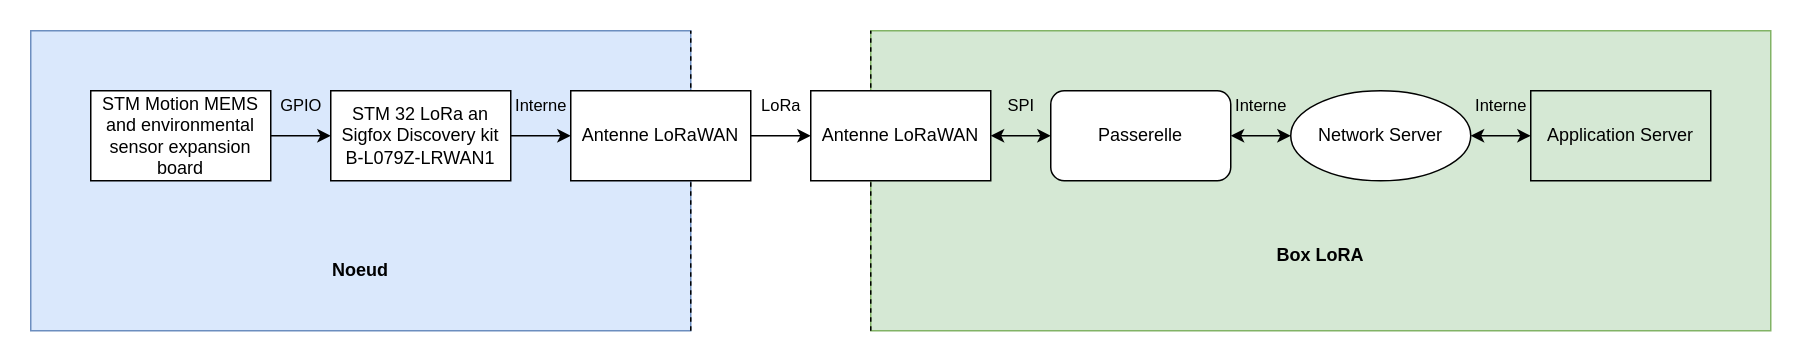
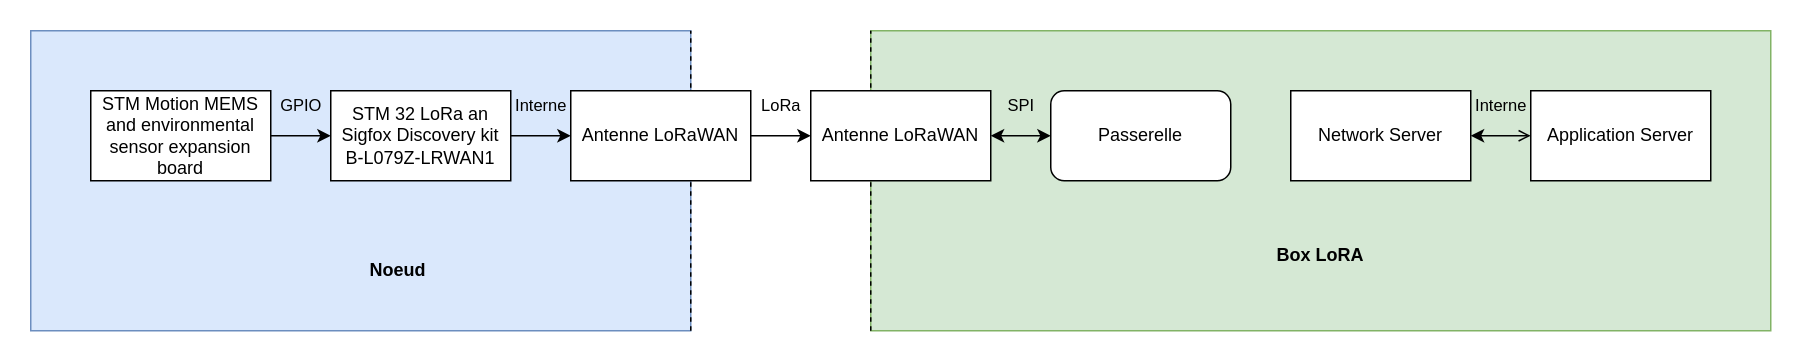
edge "Passerelle" -- "Network Server": removed, label "Interne"
node "Network Server": shape ellipse -> rectangle
edge "Network Server" -- "Application Server": arrowhead classic -> open
node "Application Server": fillcolor #d5e8d4 -> #ffffff
node "Noeud": moved (361, 271) -> (398, 271)
